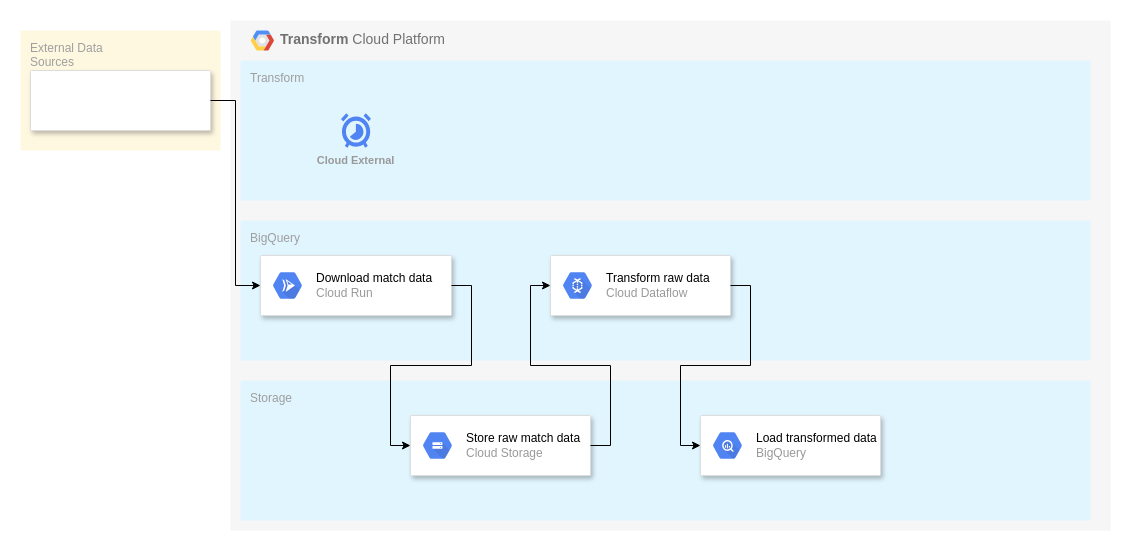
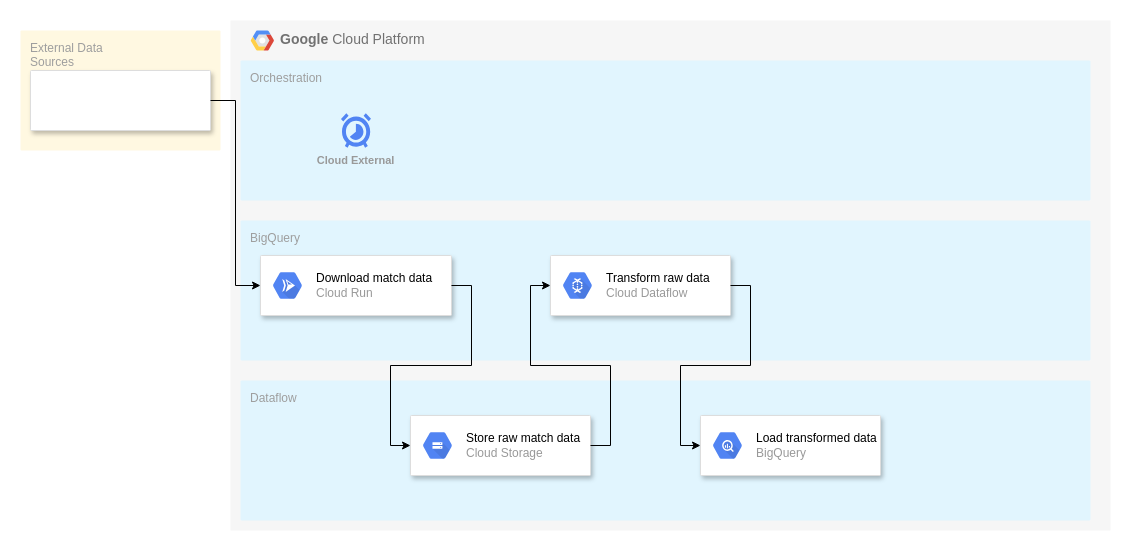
node "Transform Cloud Platform": label "Transform Cloud Platform" -> "Google Cloud Platform"
node "Transform": label "Transform" -> "Orchestration"
node "Storage": label "Storage" -> "Dataflow"
